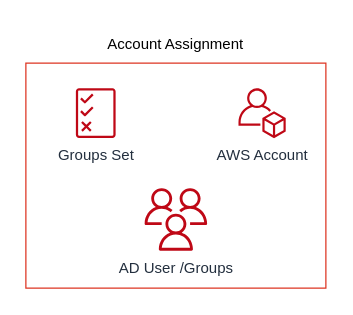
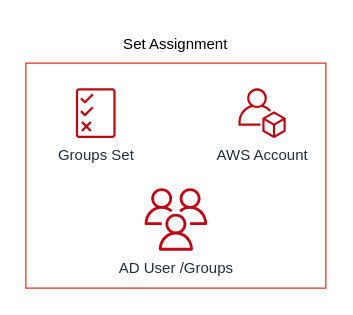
node "Account Assignment": label "Account Assignment" -> "Set Assignment"
